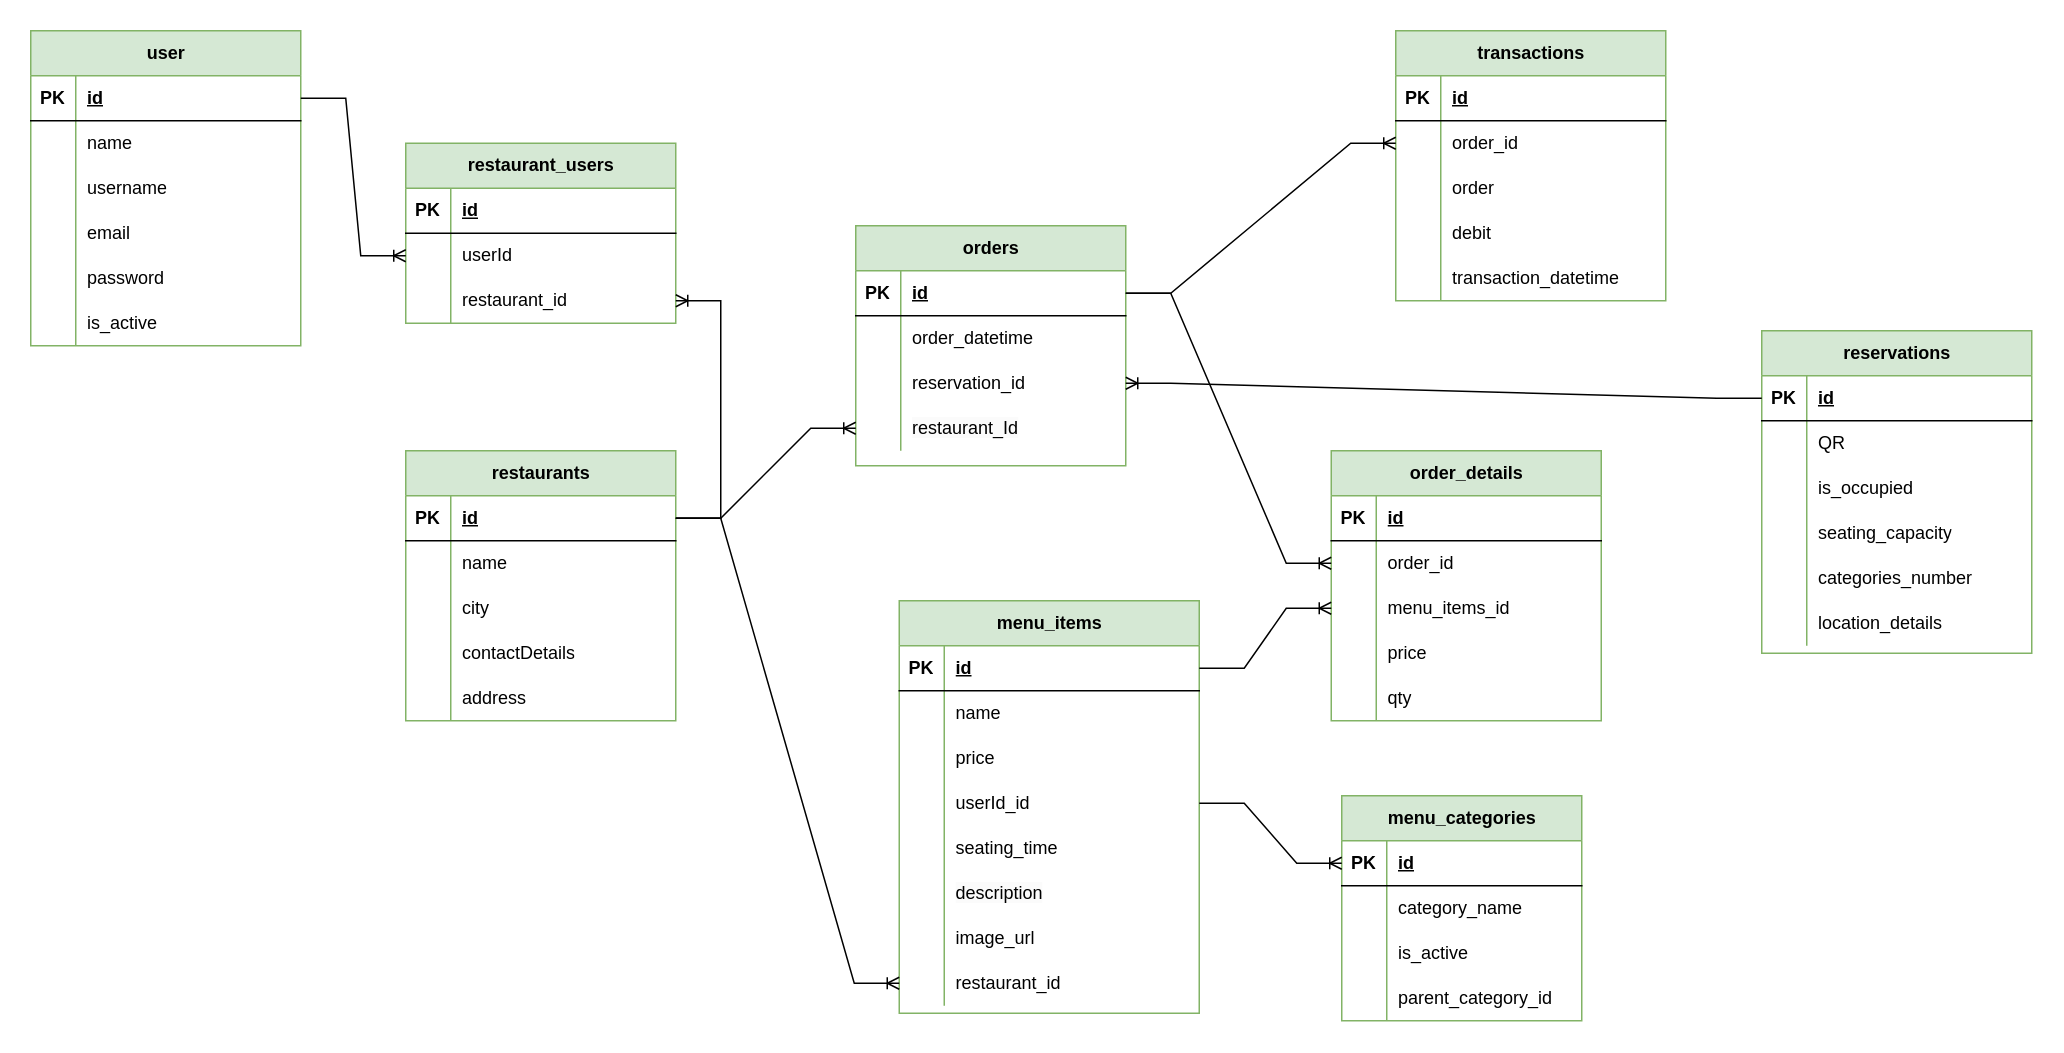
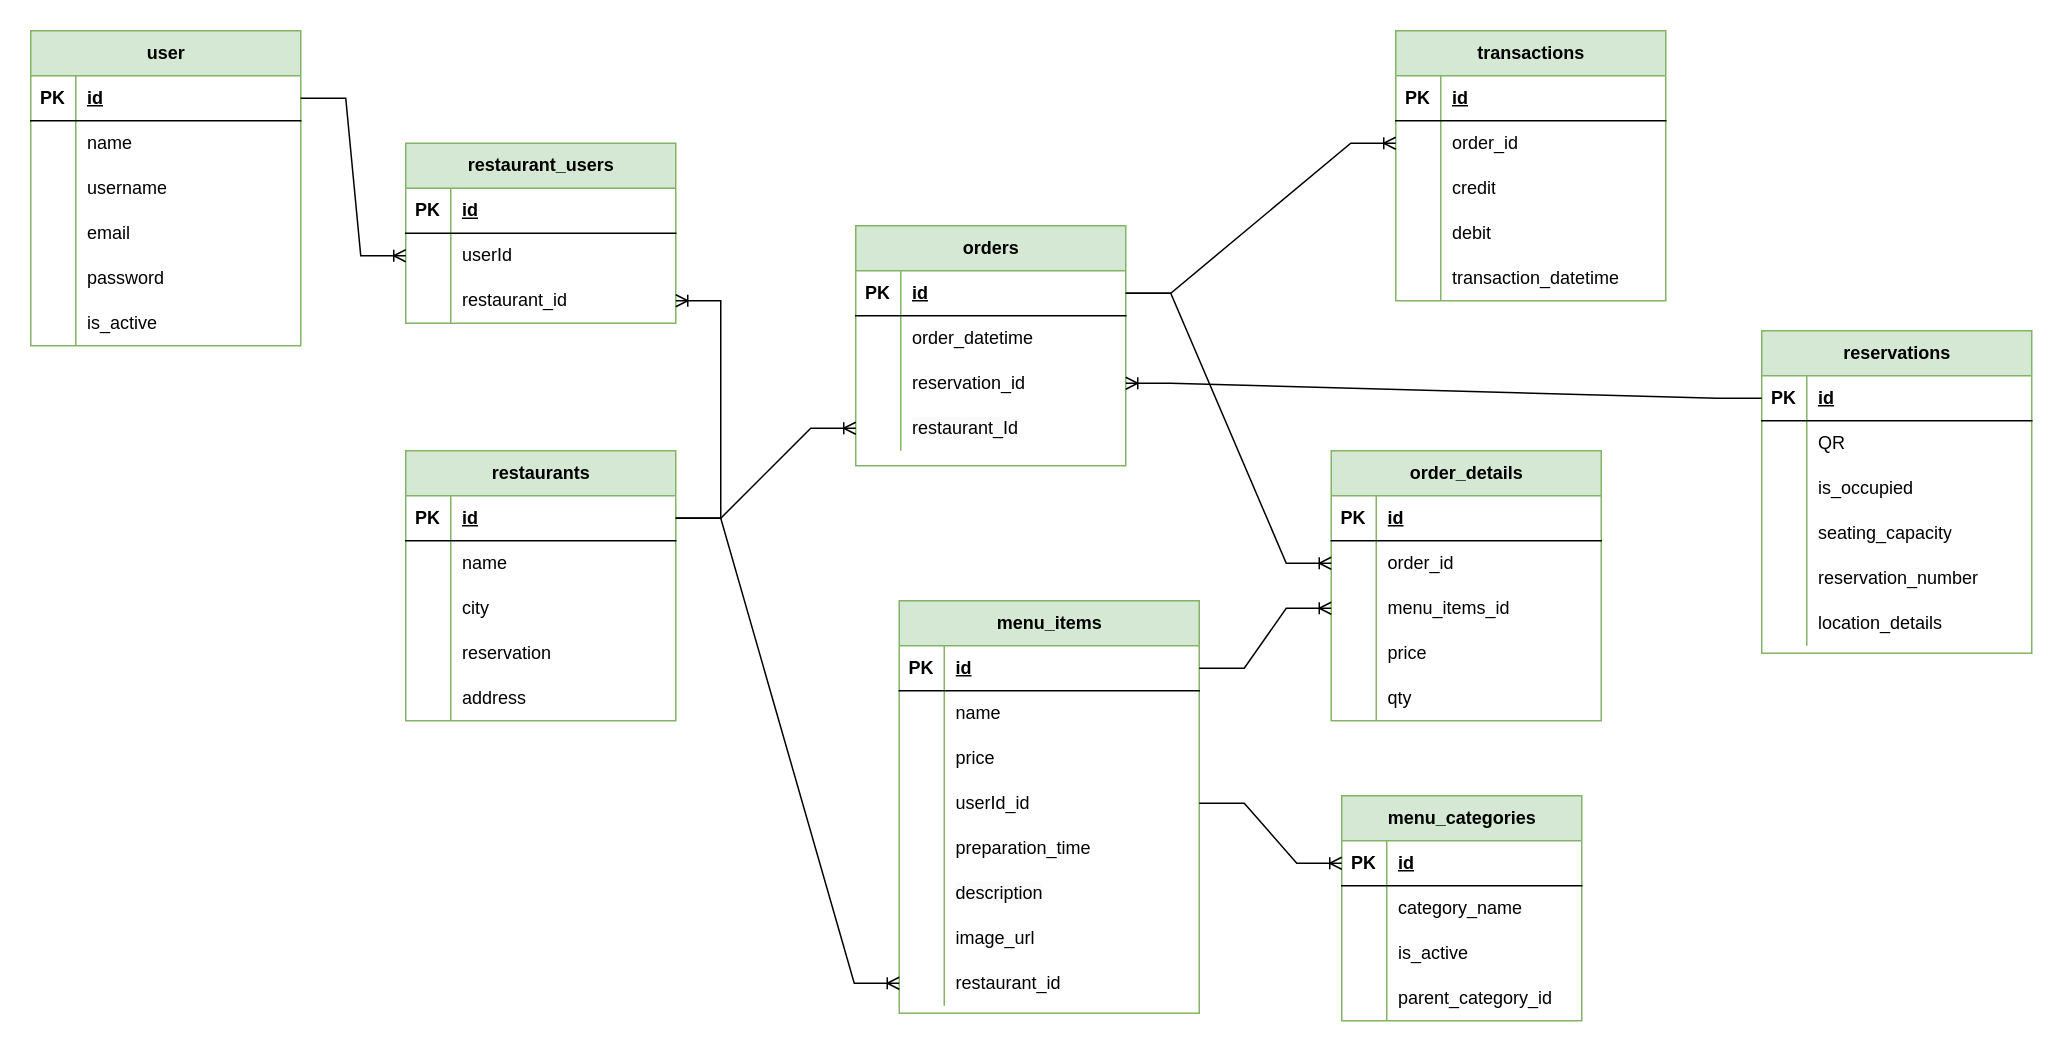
node "order": label "order" -> "credit"
node "categories_number": label "categories_number" -> "reservation_number"
node "contactDetails": label "contactDetails" -> "reservation"
node "seating_time": label "seating_time" -> "preparation_time"
